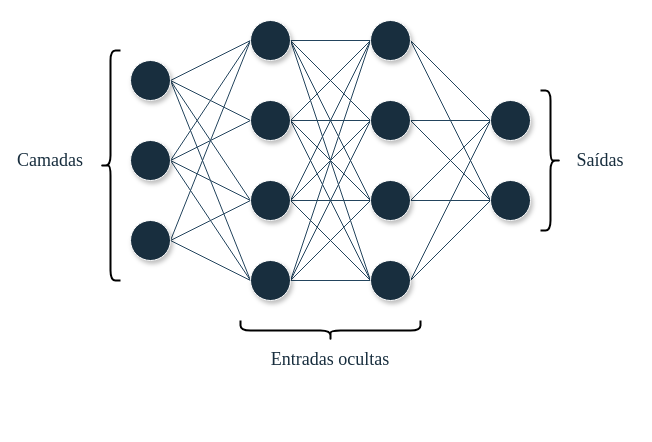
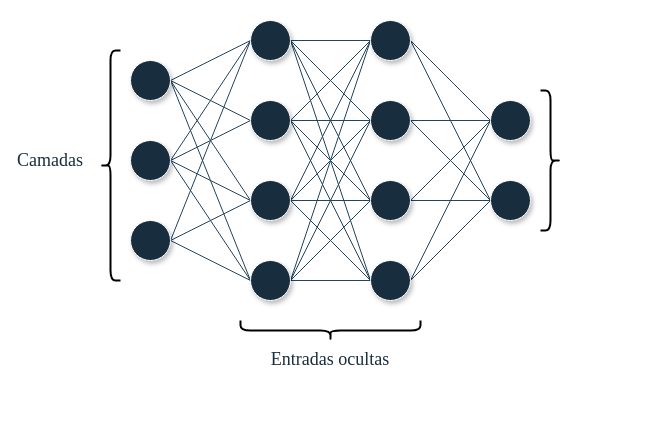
node "Saídas": removed
